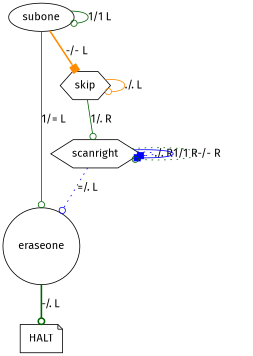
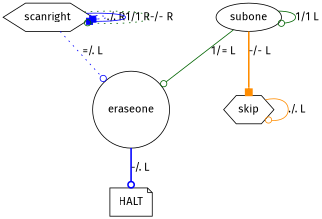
edge "skip" -> "scanright": removed, label "1/. R"
edge "eraseone" -> "HALT": color darkgreen -> blue
